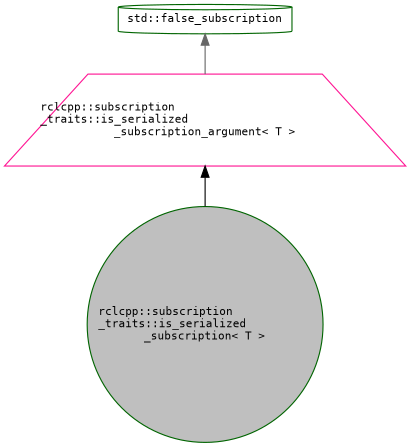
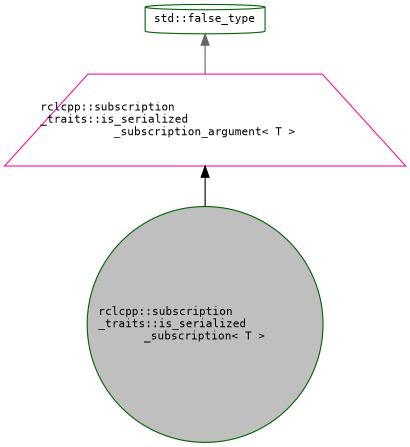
node "std::false_subscription": label "std::false_subscription" -> "std::false_type"
